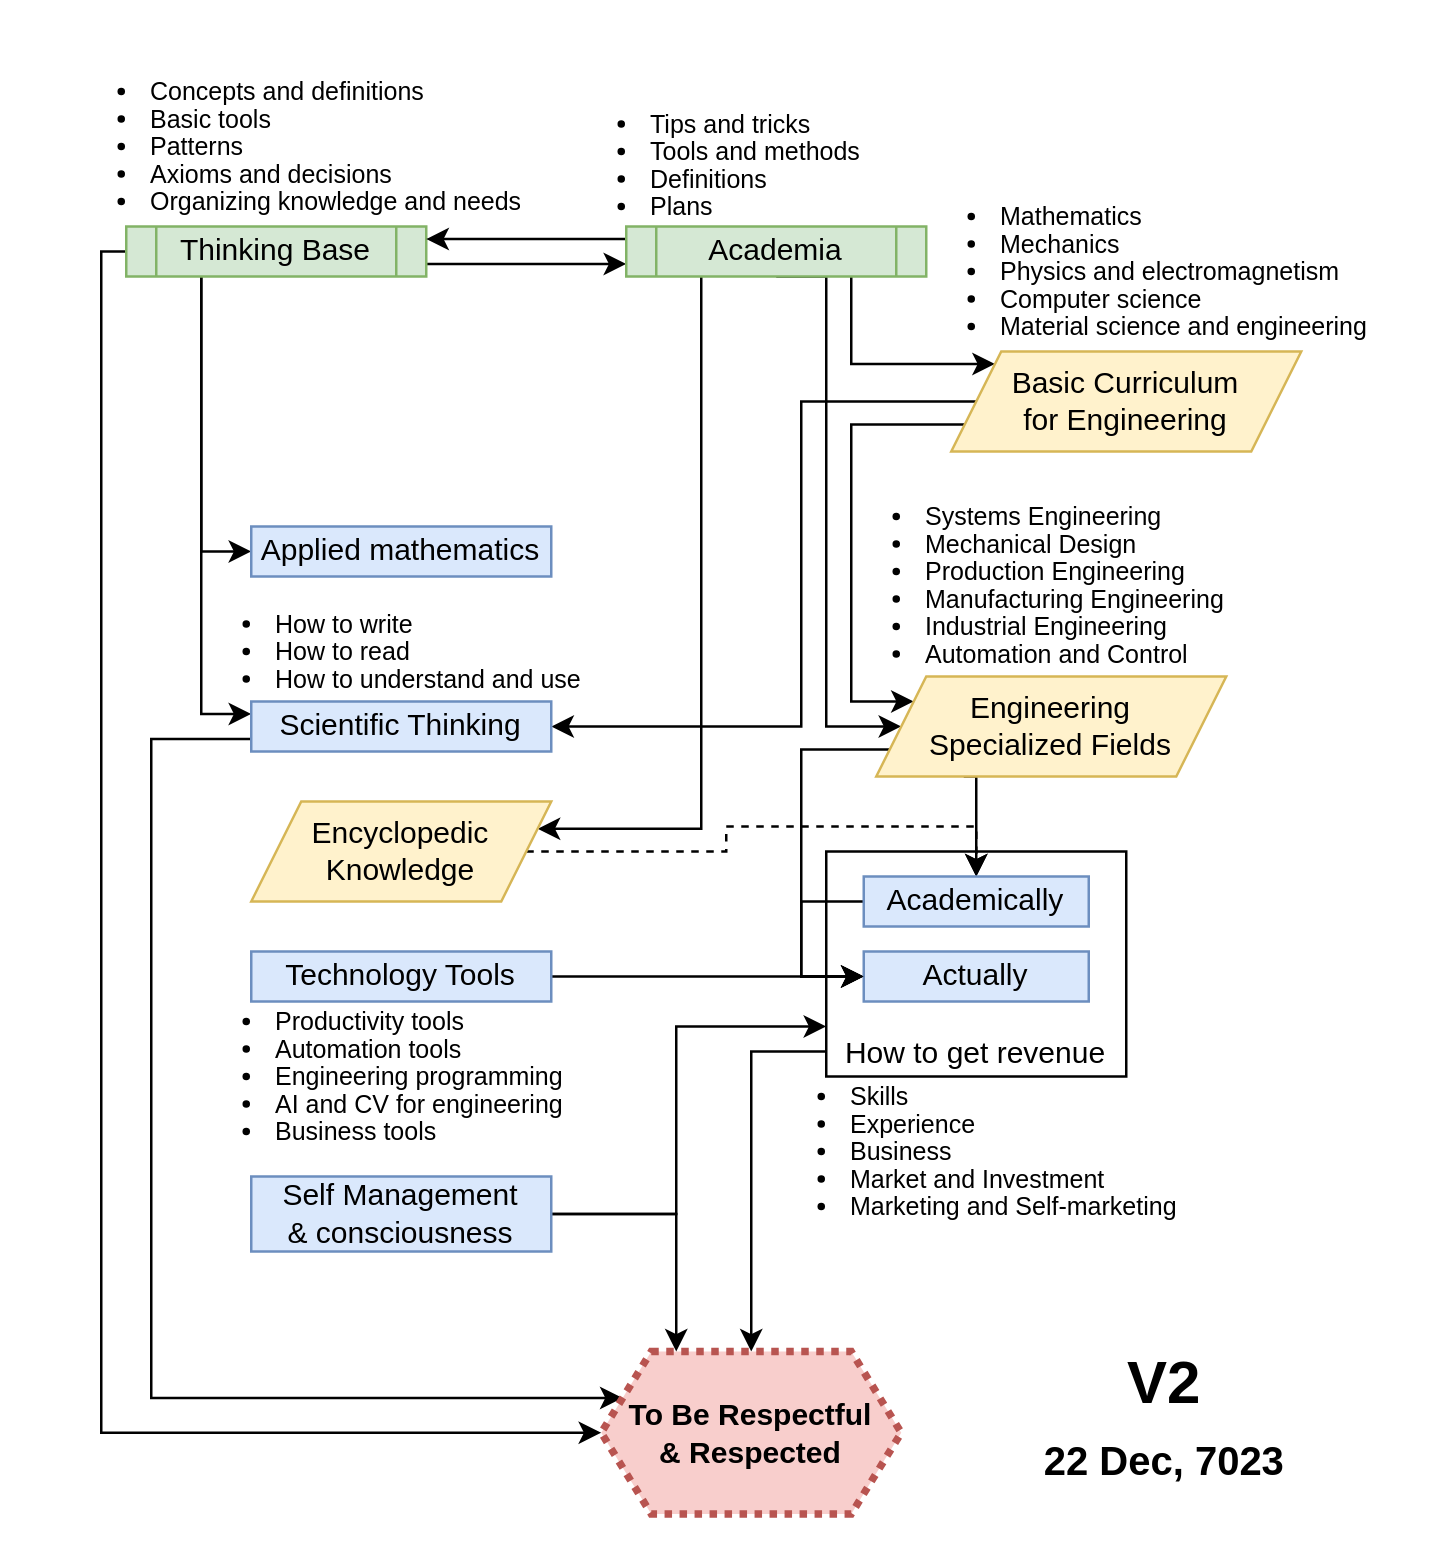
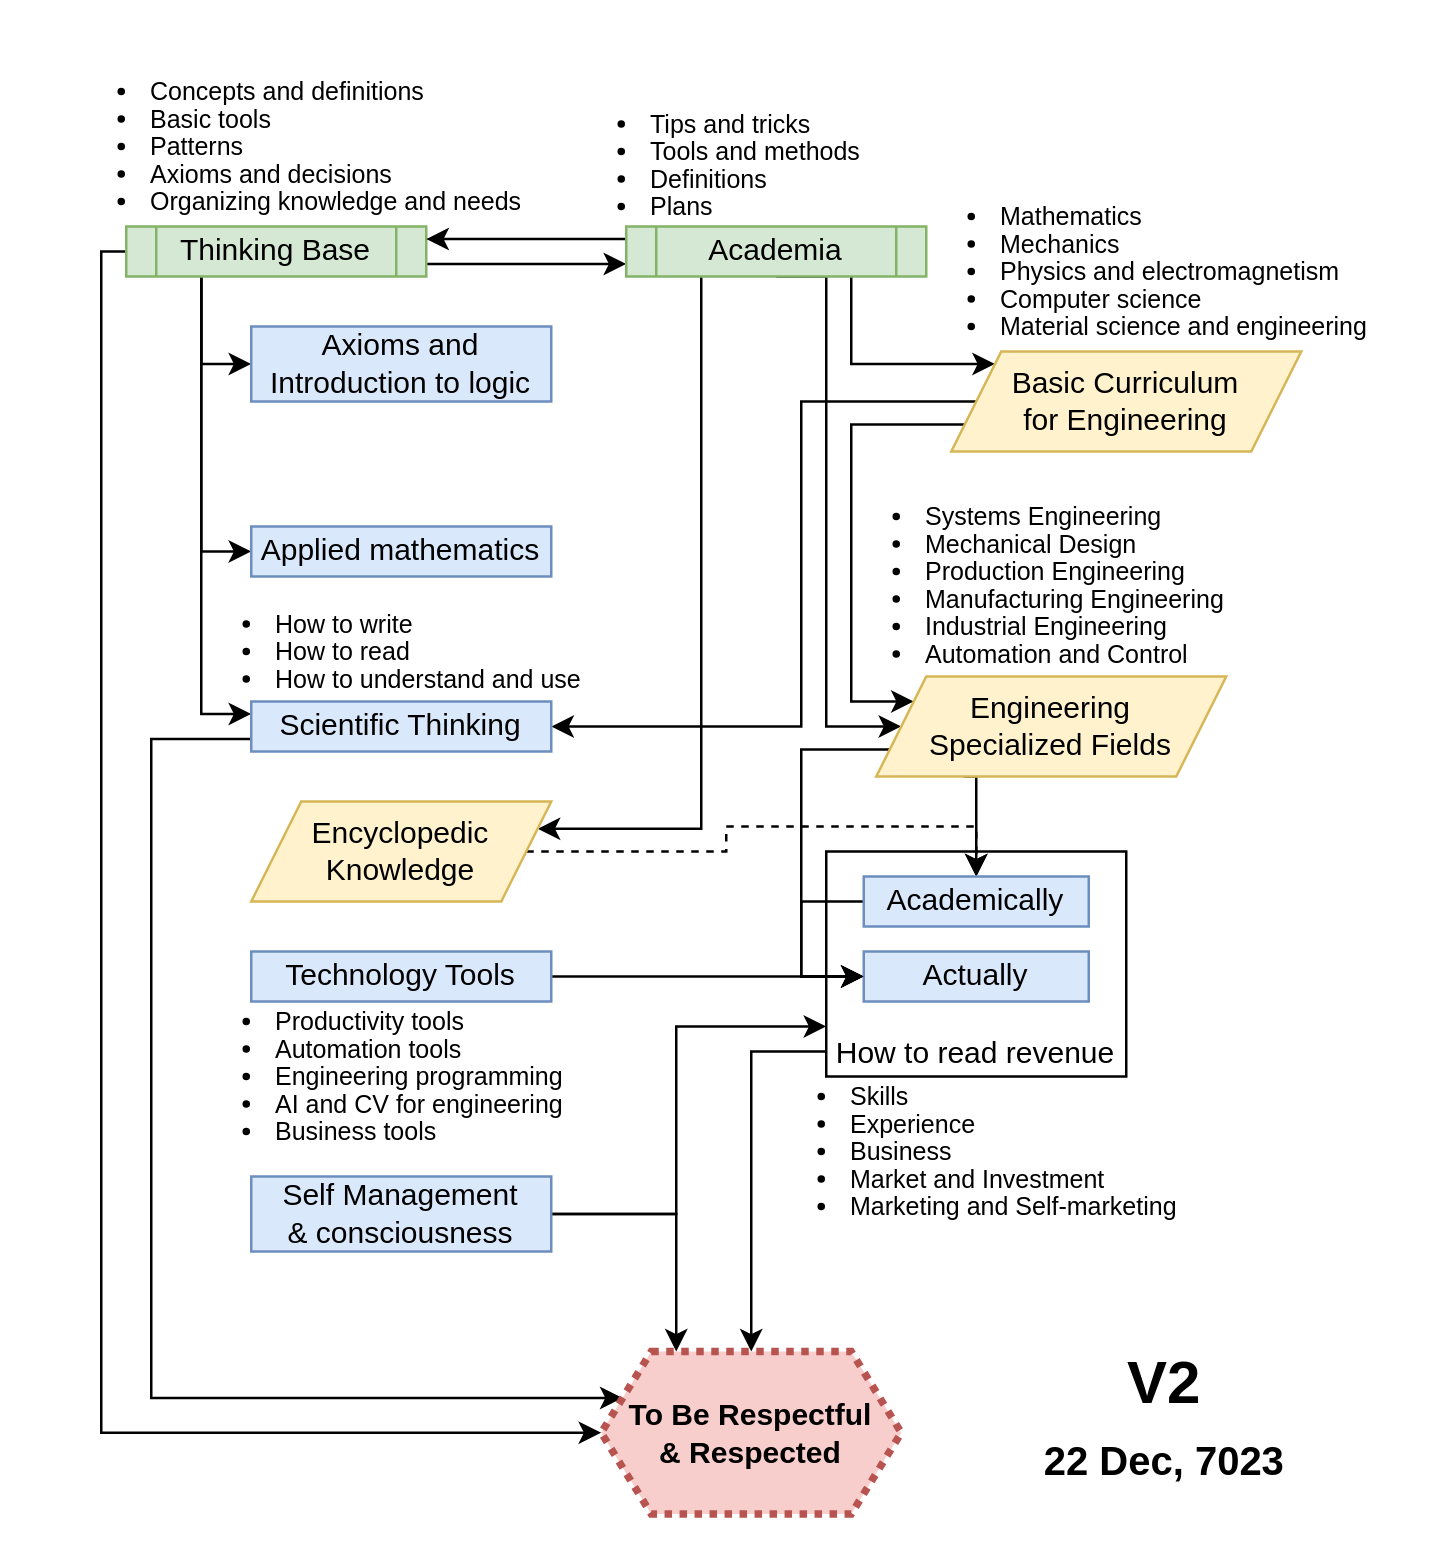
edge "Thinking Base" -> "Axioms and Introduction to logic": added
node "Axioms and Introduction to logic": added
node "How to get revenue": label "How to get revenue" -> "How to read revenue"
